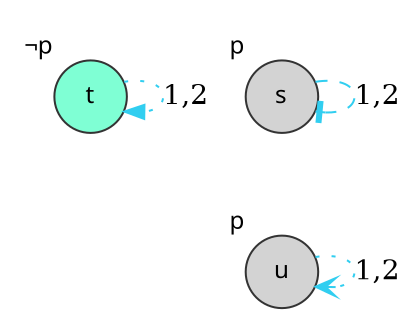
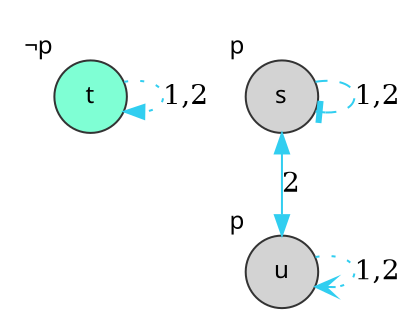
edge "s p" -- "u p": added, label "2"
